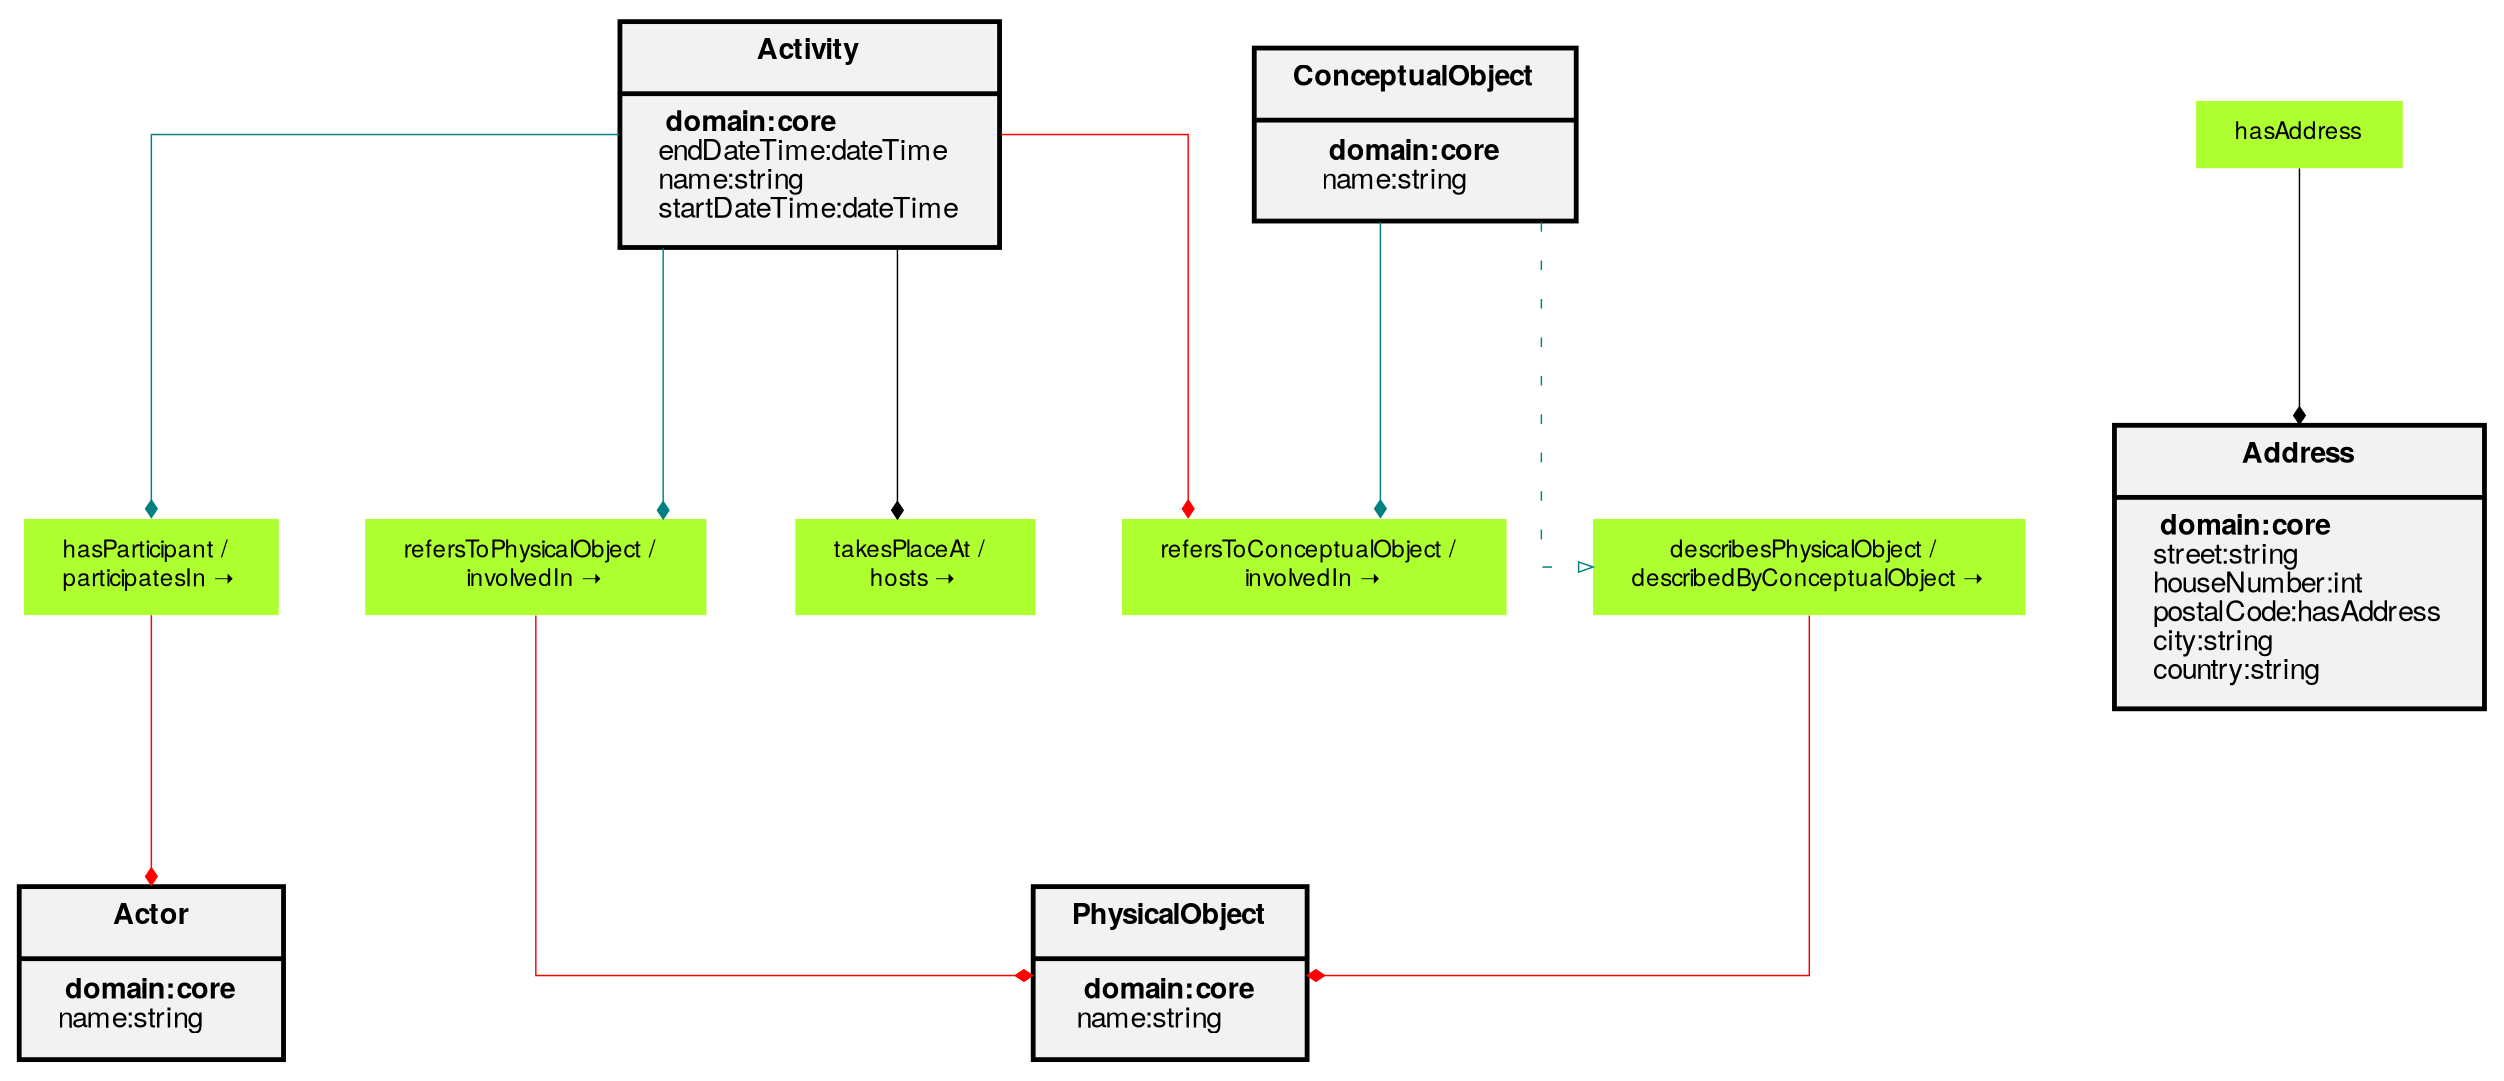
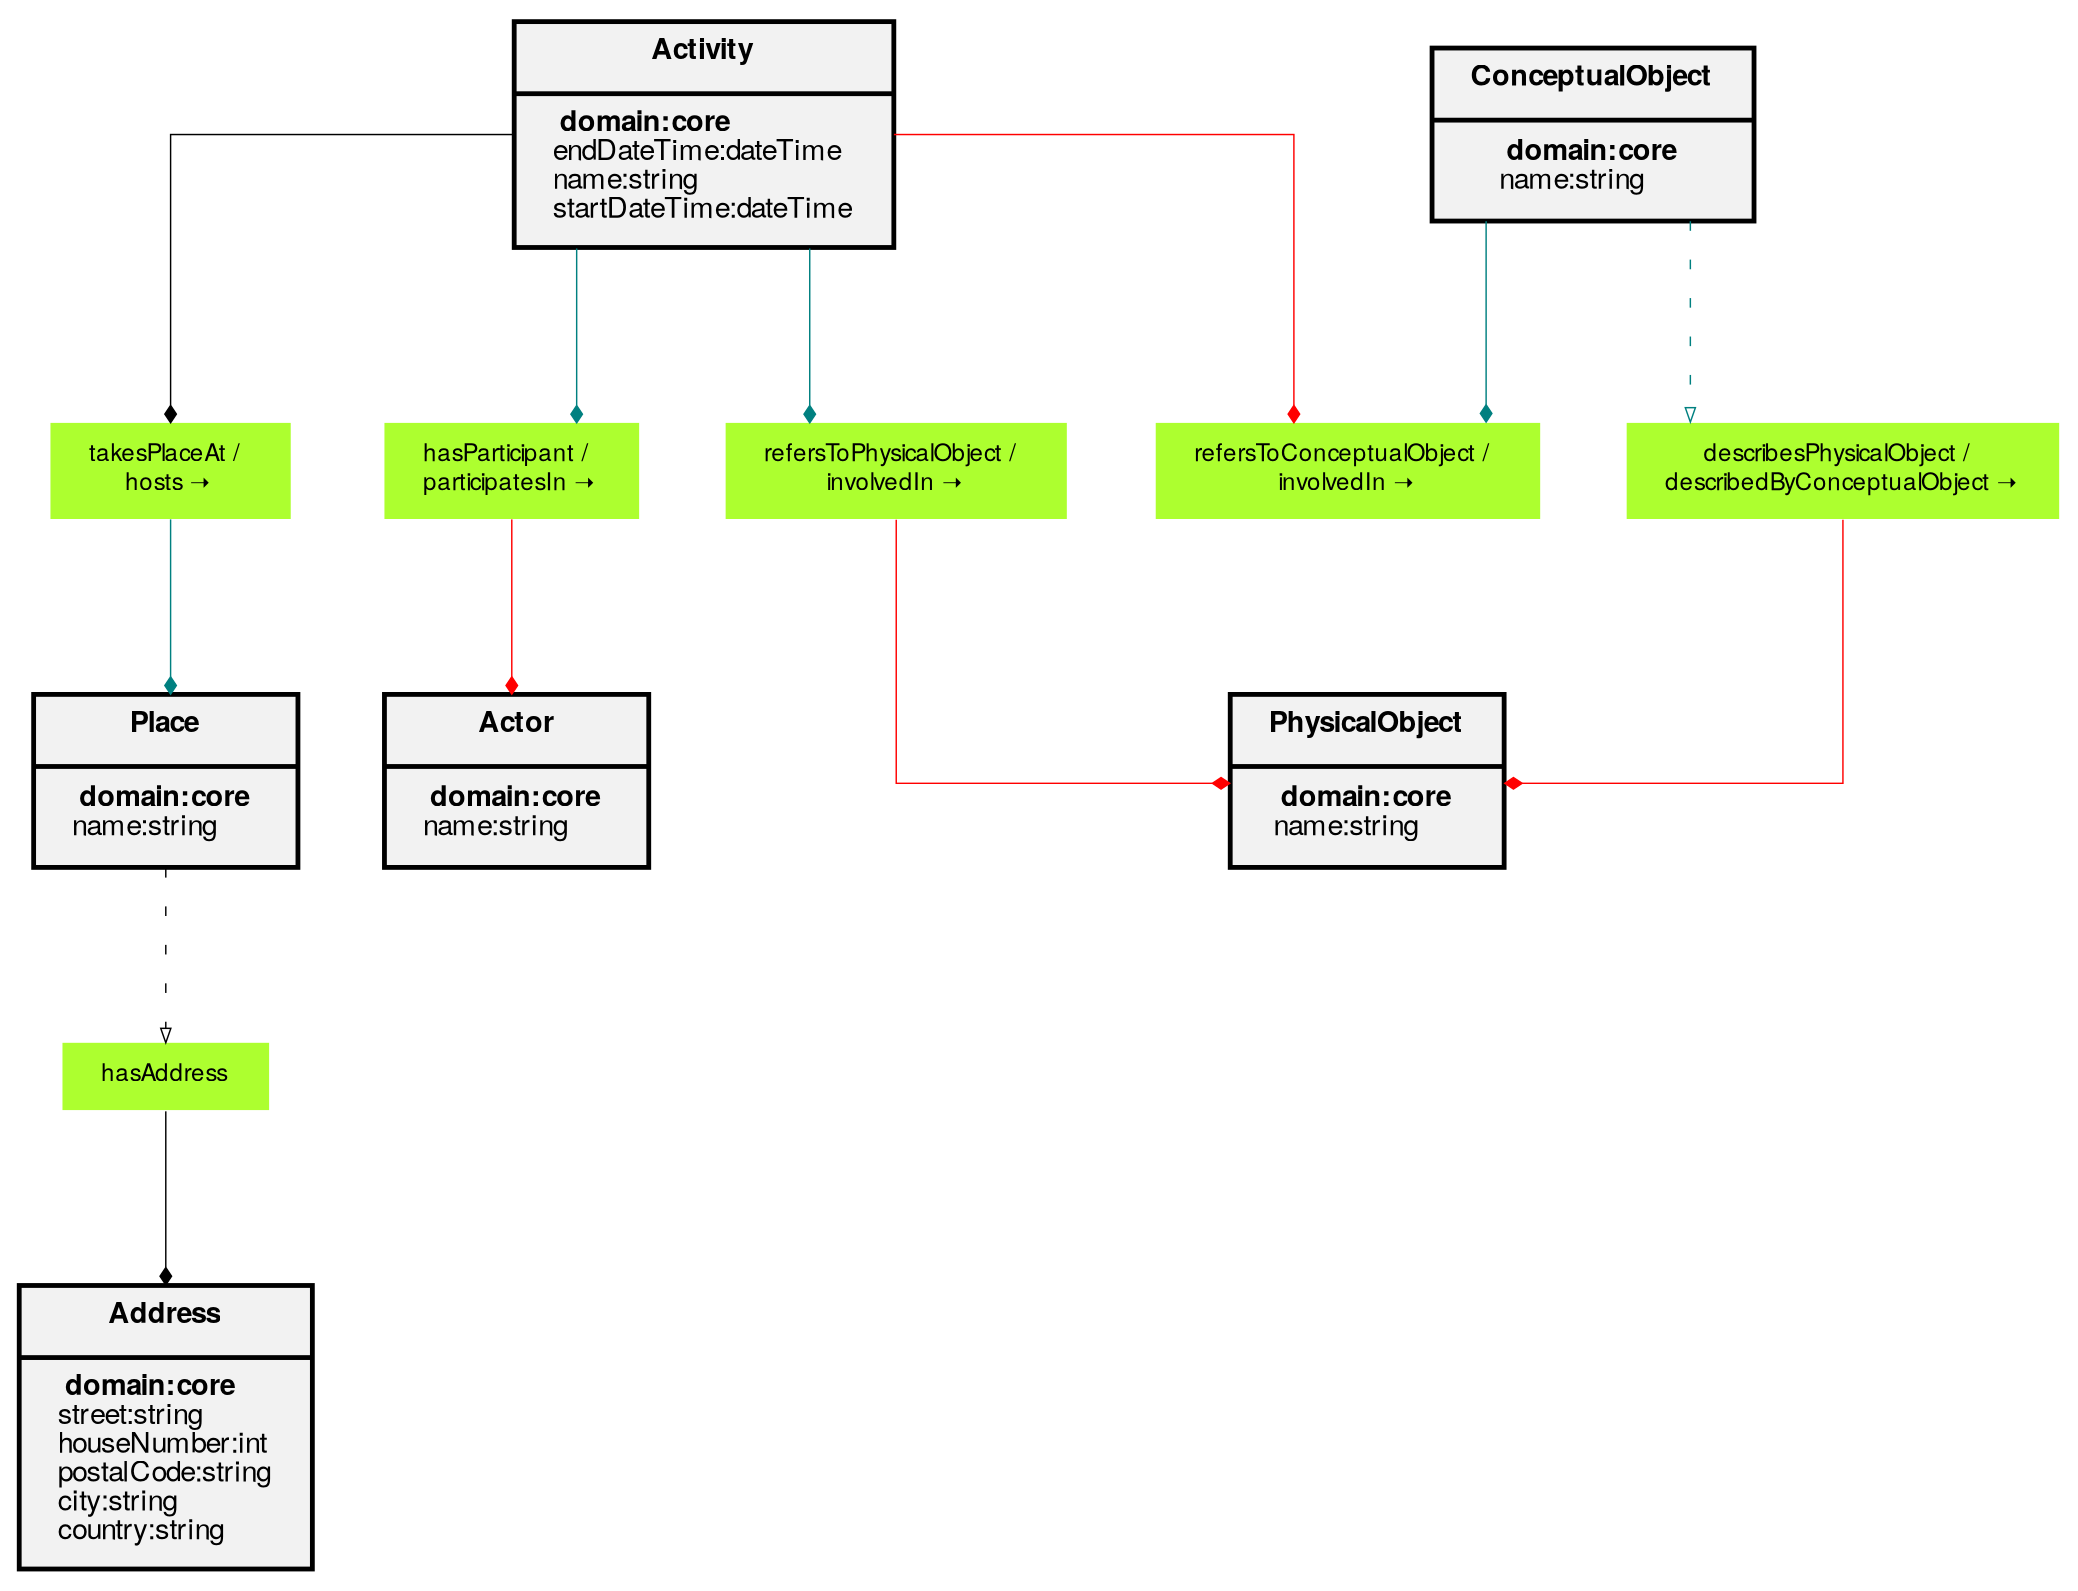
node "Address": text "postalCode:hasAddress" -> "postalCode:string"
node "Place": added
